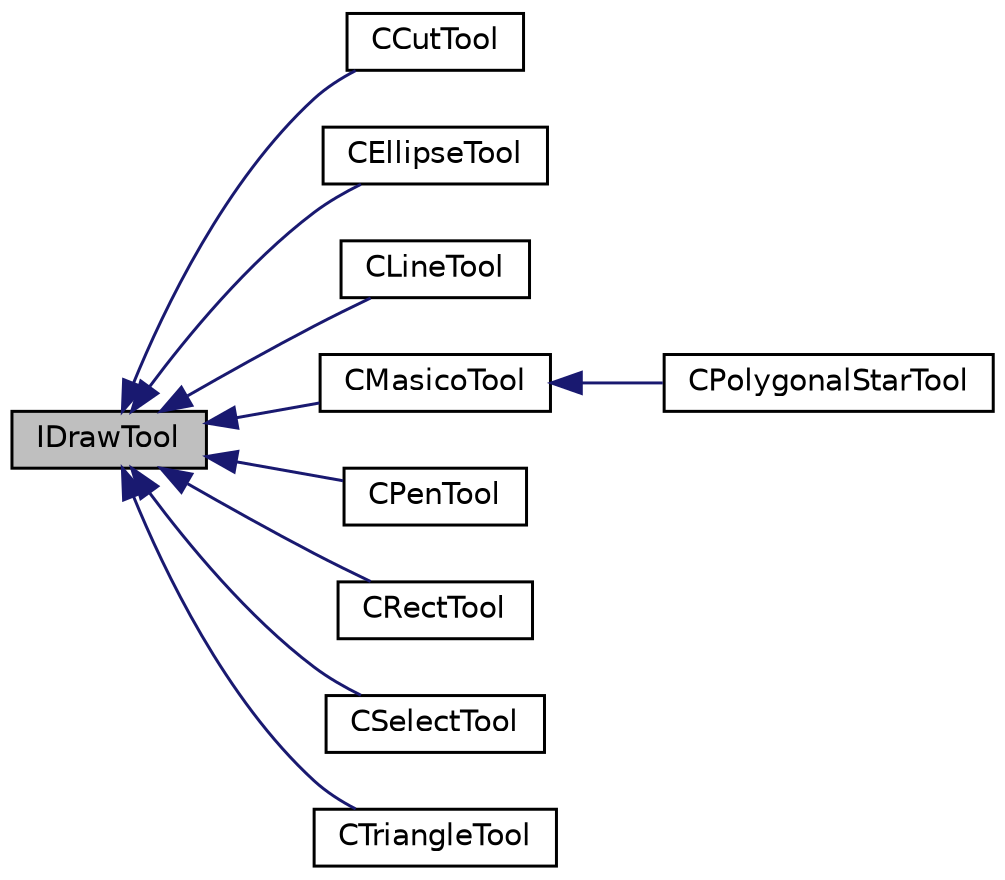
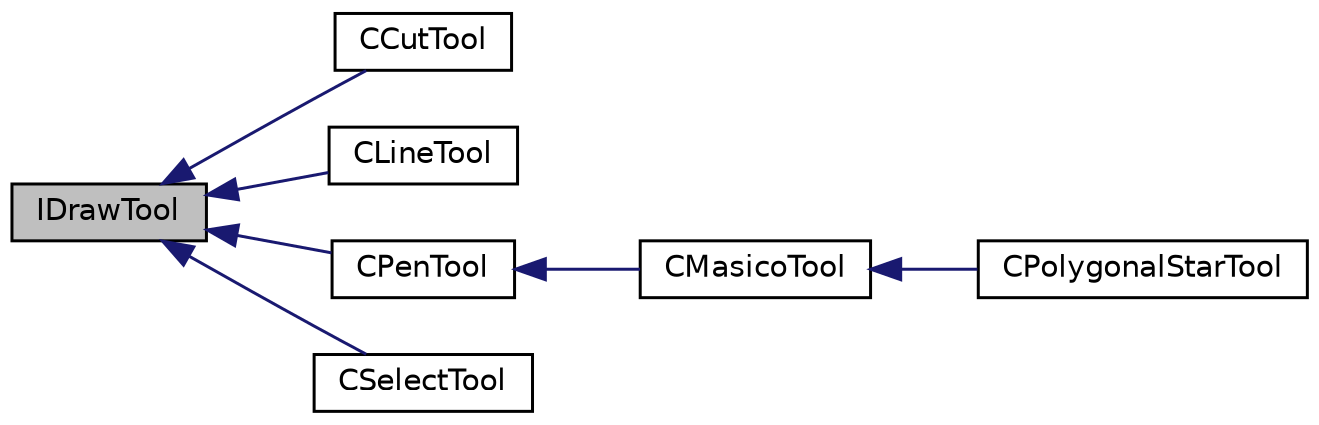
node "CEllipseTool": removed
edge "CMasicoTool" -> "IDrawTool": now "CMasicoTool" -> "CPenTool"
node "CRectTool": removed
node "CTriangleTool": removed
